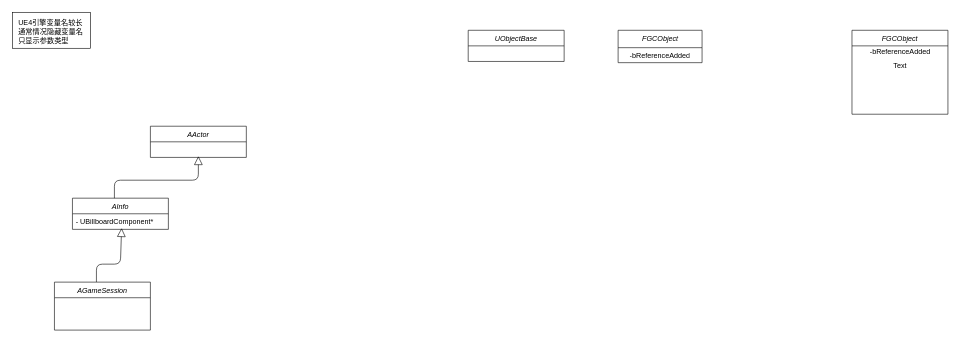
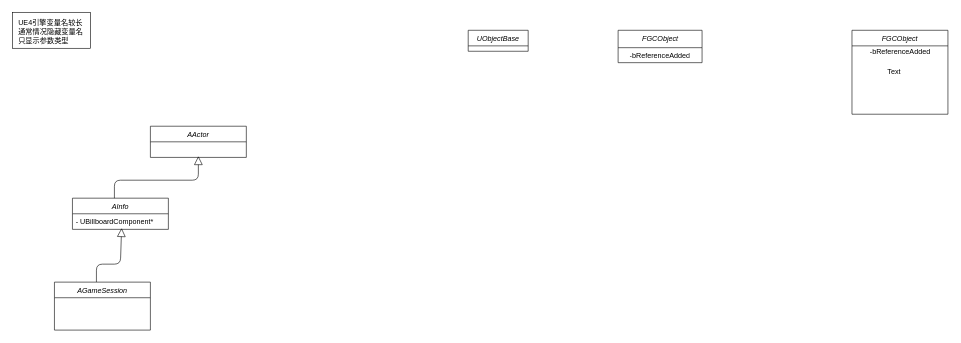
node "UObjectBase": size 96x31 -> 60x21
node "Text": moved (900, 66) -> (894, 72)
